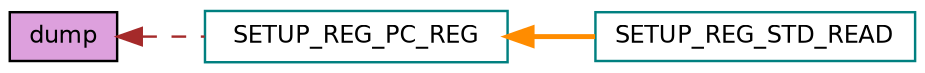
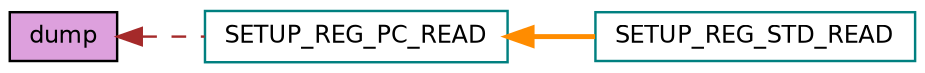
node "SETUP_REG_PC_REG": label "SETUP_REG_PC_REG" -> "SETUP_REG_PC_READ"
